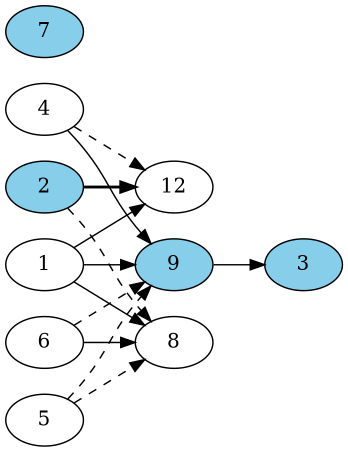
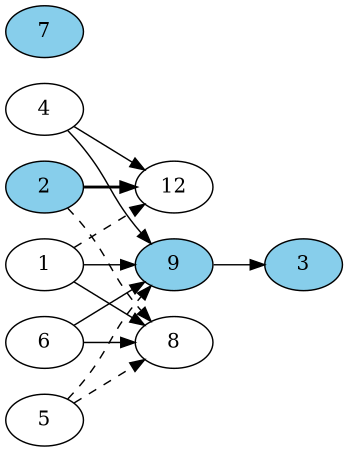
edge "4" -> "12": style dashed -> solid
edge "1" -> "12": style solid -> dashed
edge "6" -> "9": style dashed -> solid
